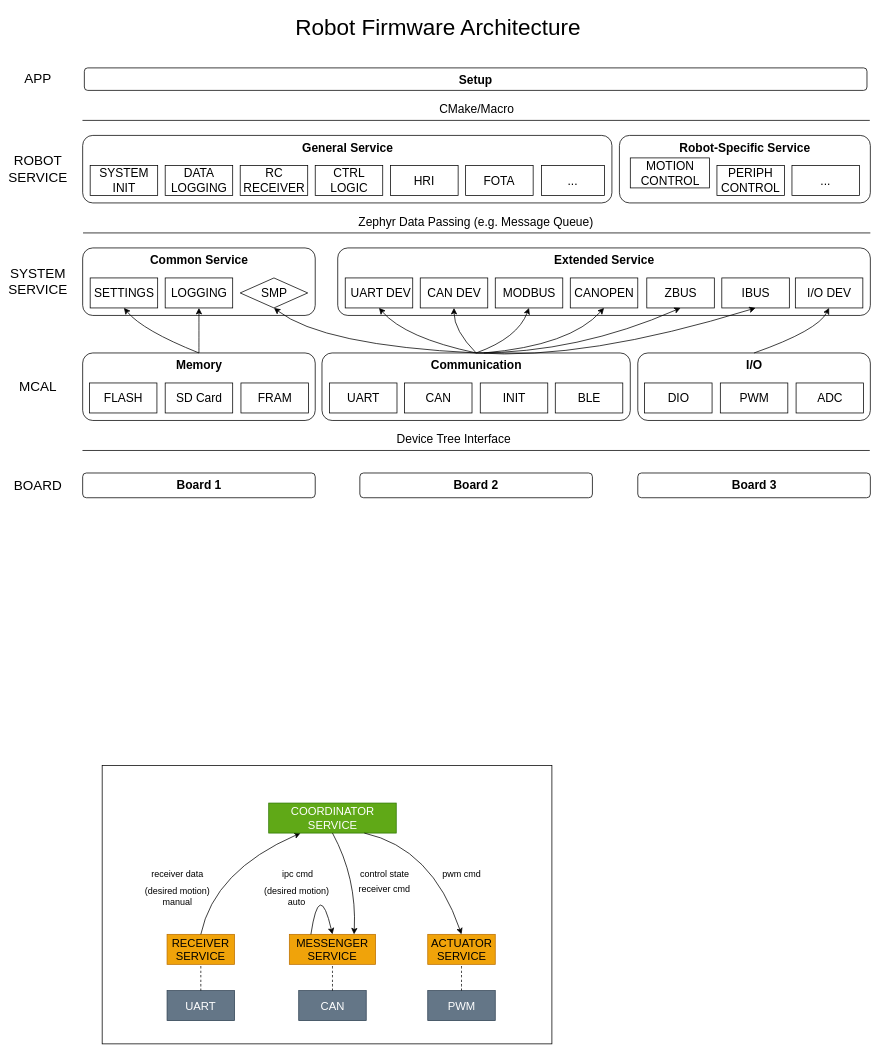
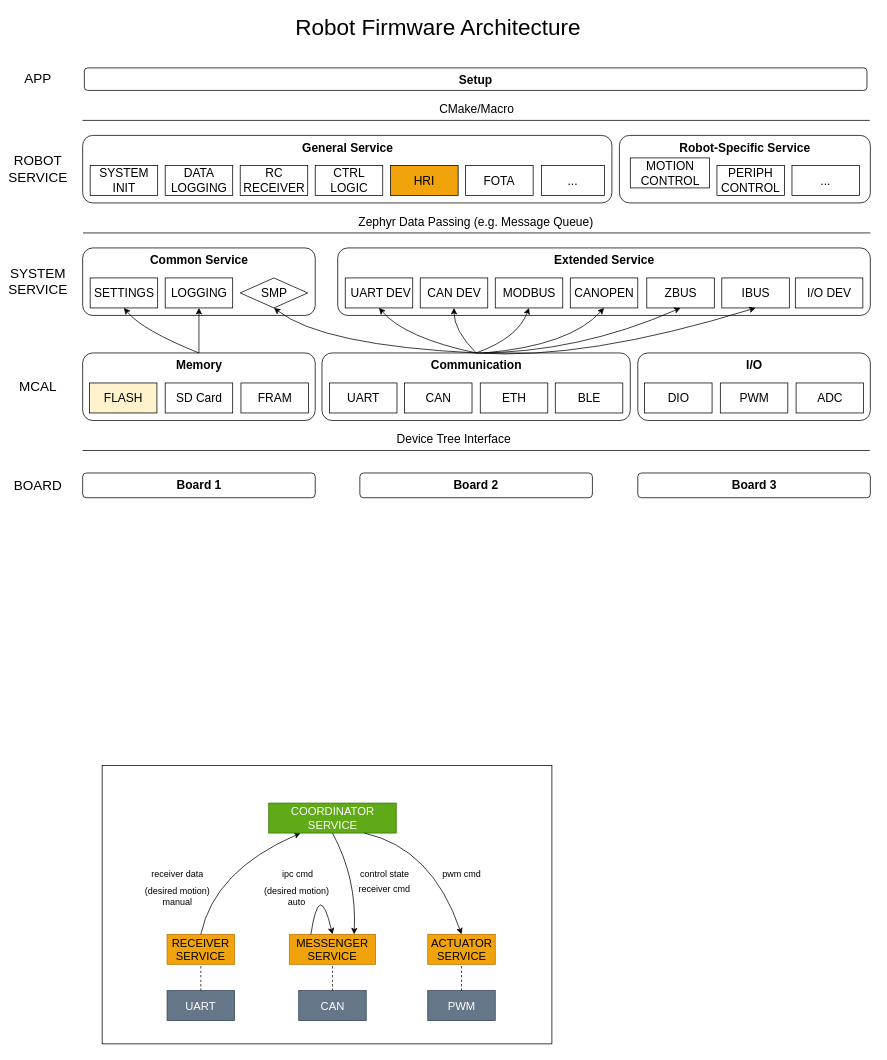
node "HRI": fillcolor #ffffff -> #f0a30a
edge "I/O" -> "I/O DEV": removed
node "FLASH": fillcolor #ffffff -> #fff2cc
node "INIT": label "INIT" -> "ETH"
